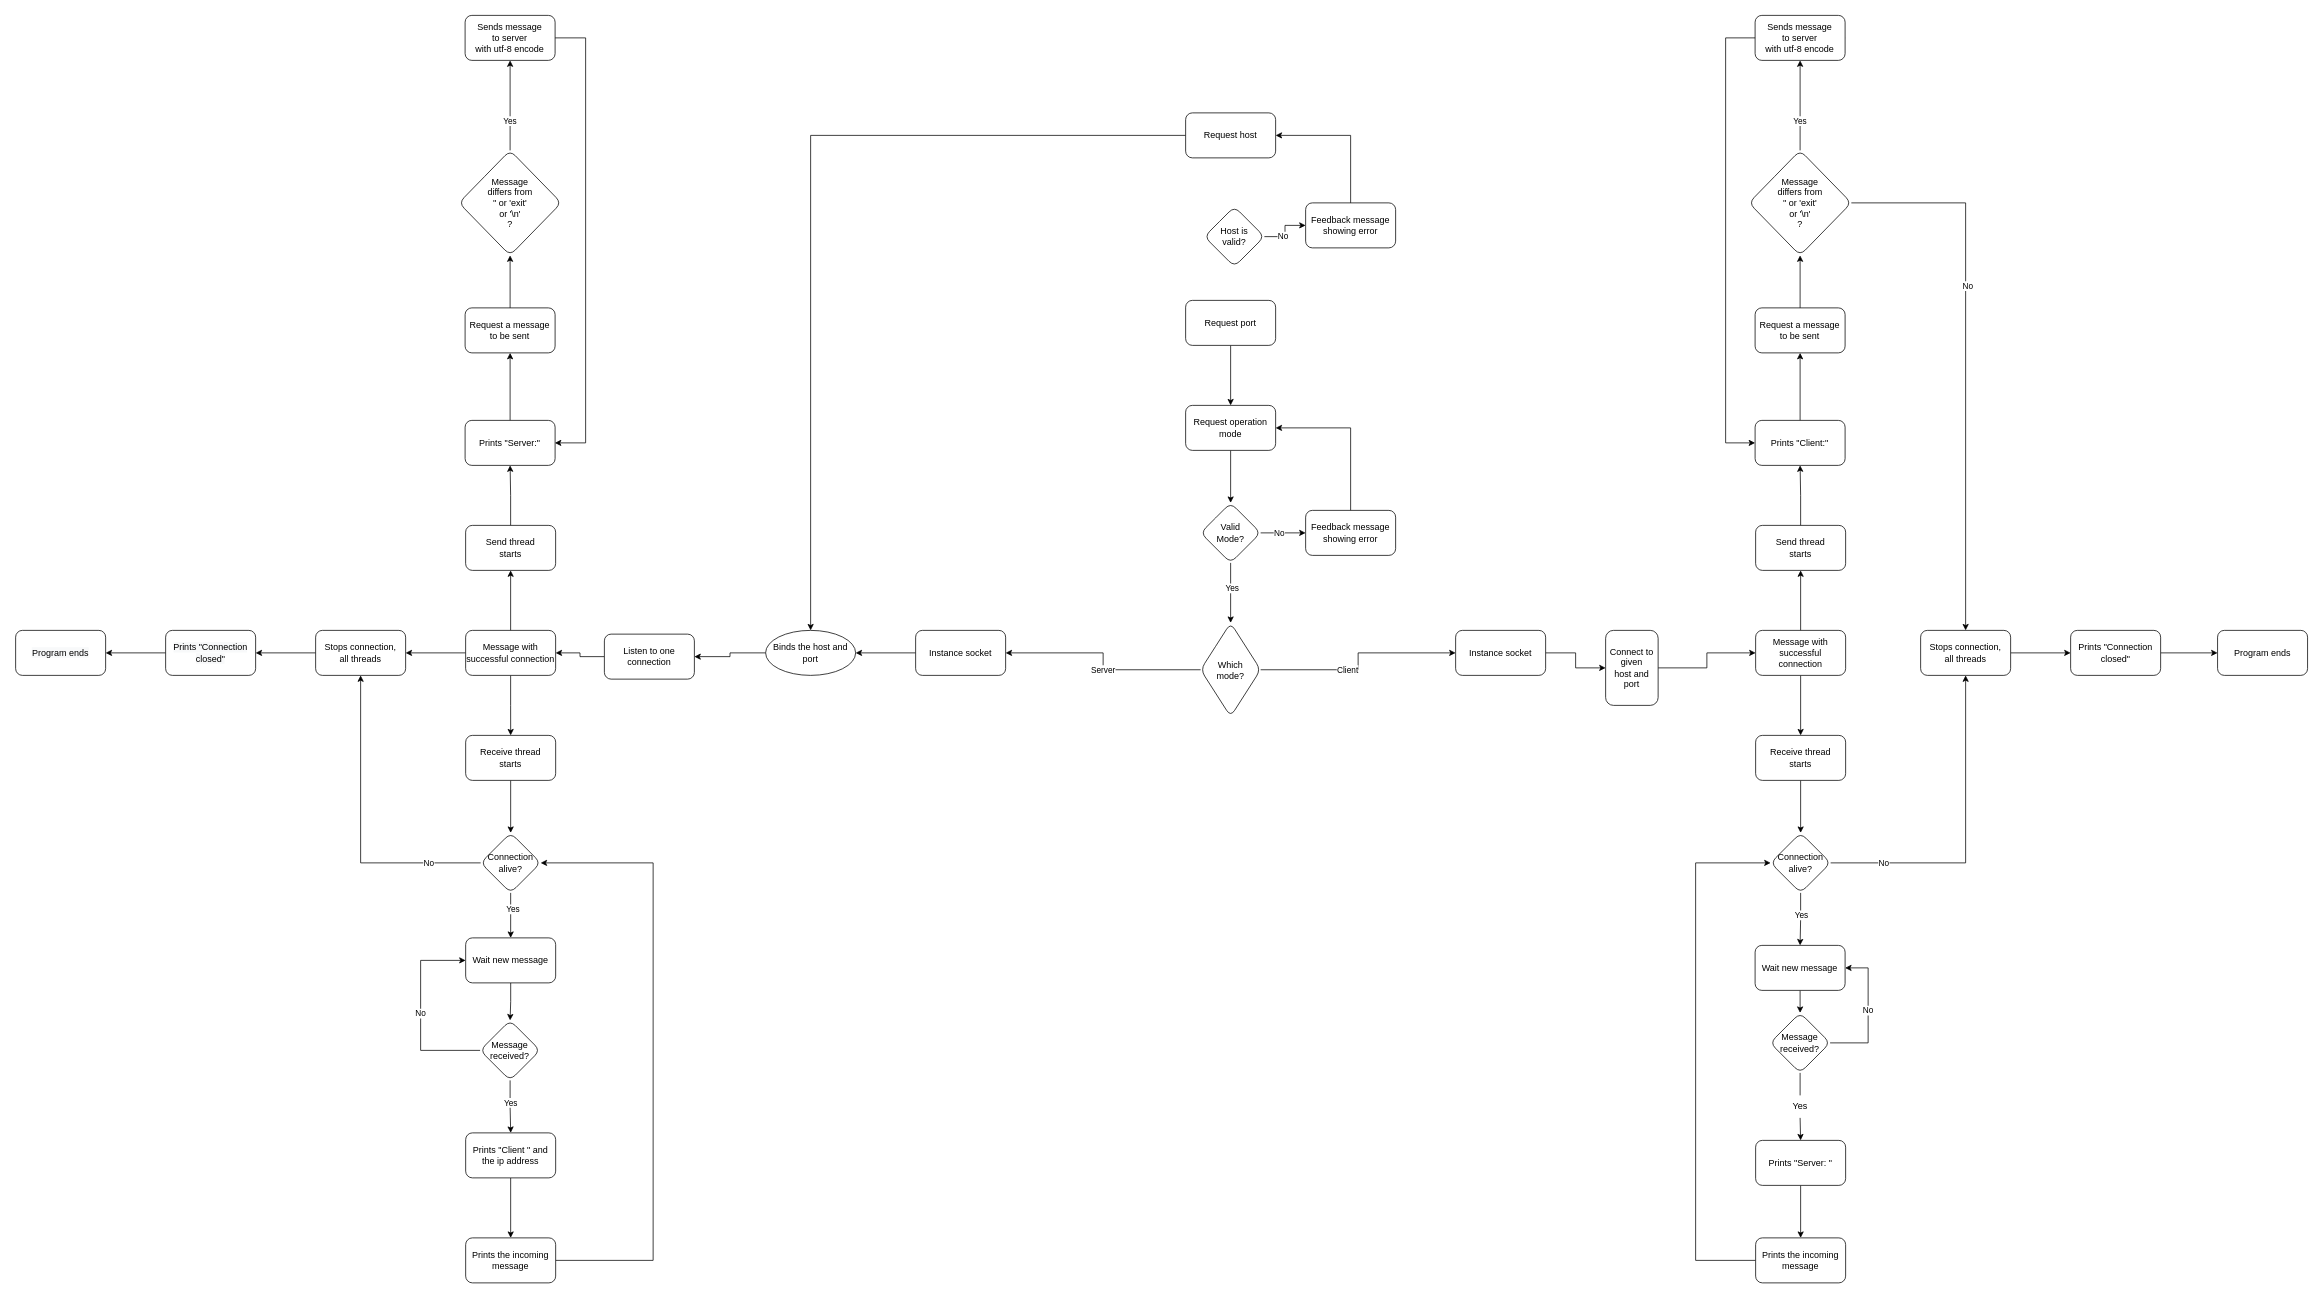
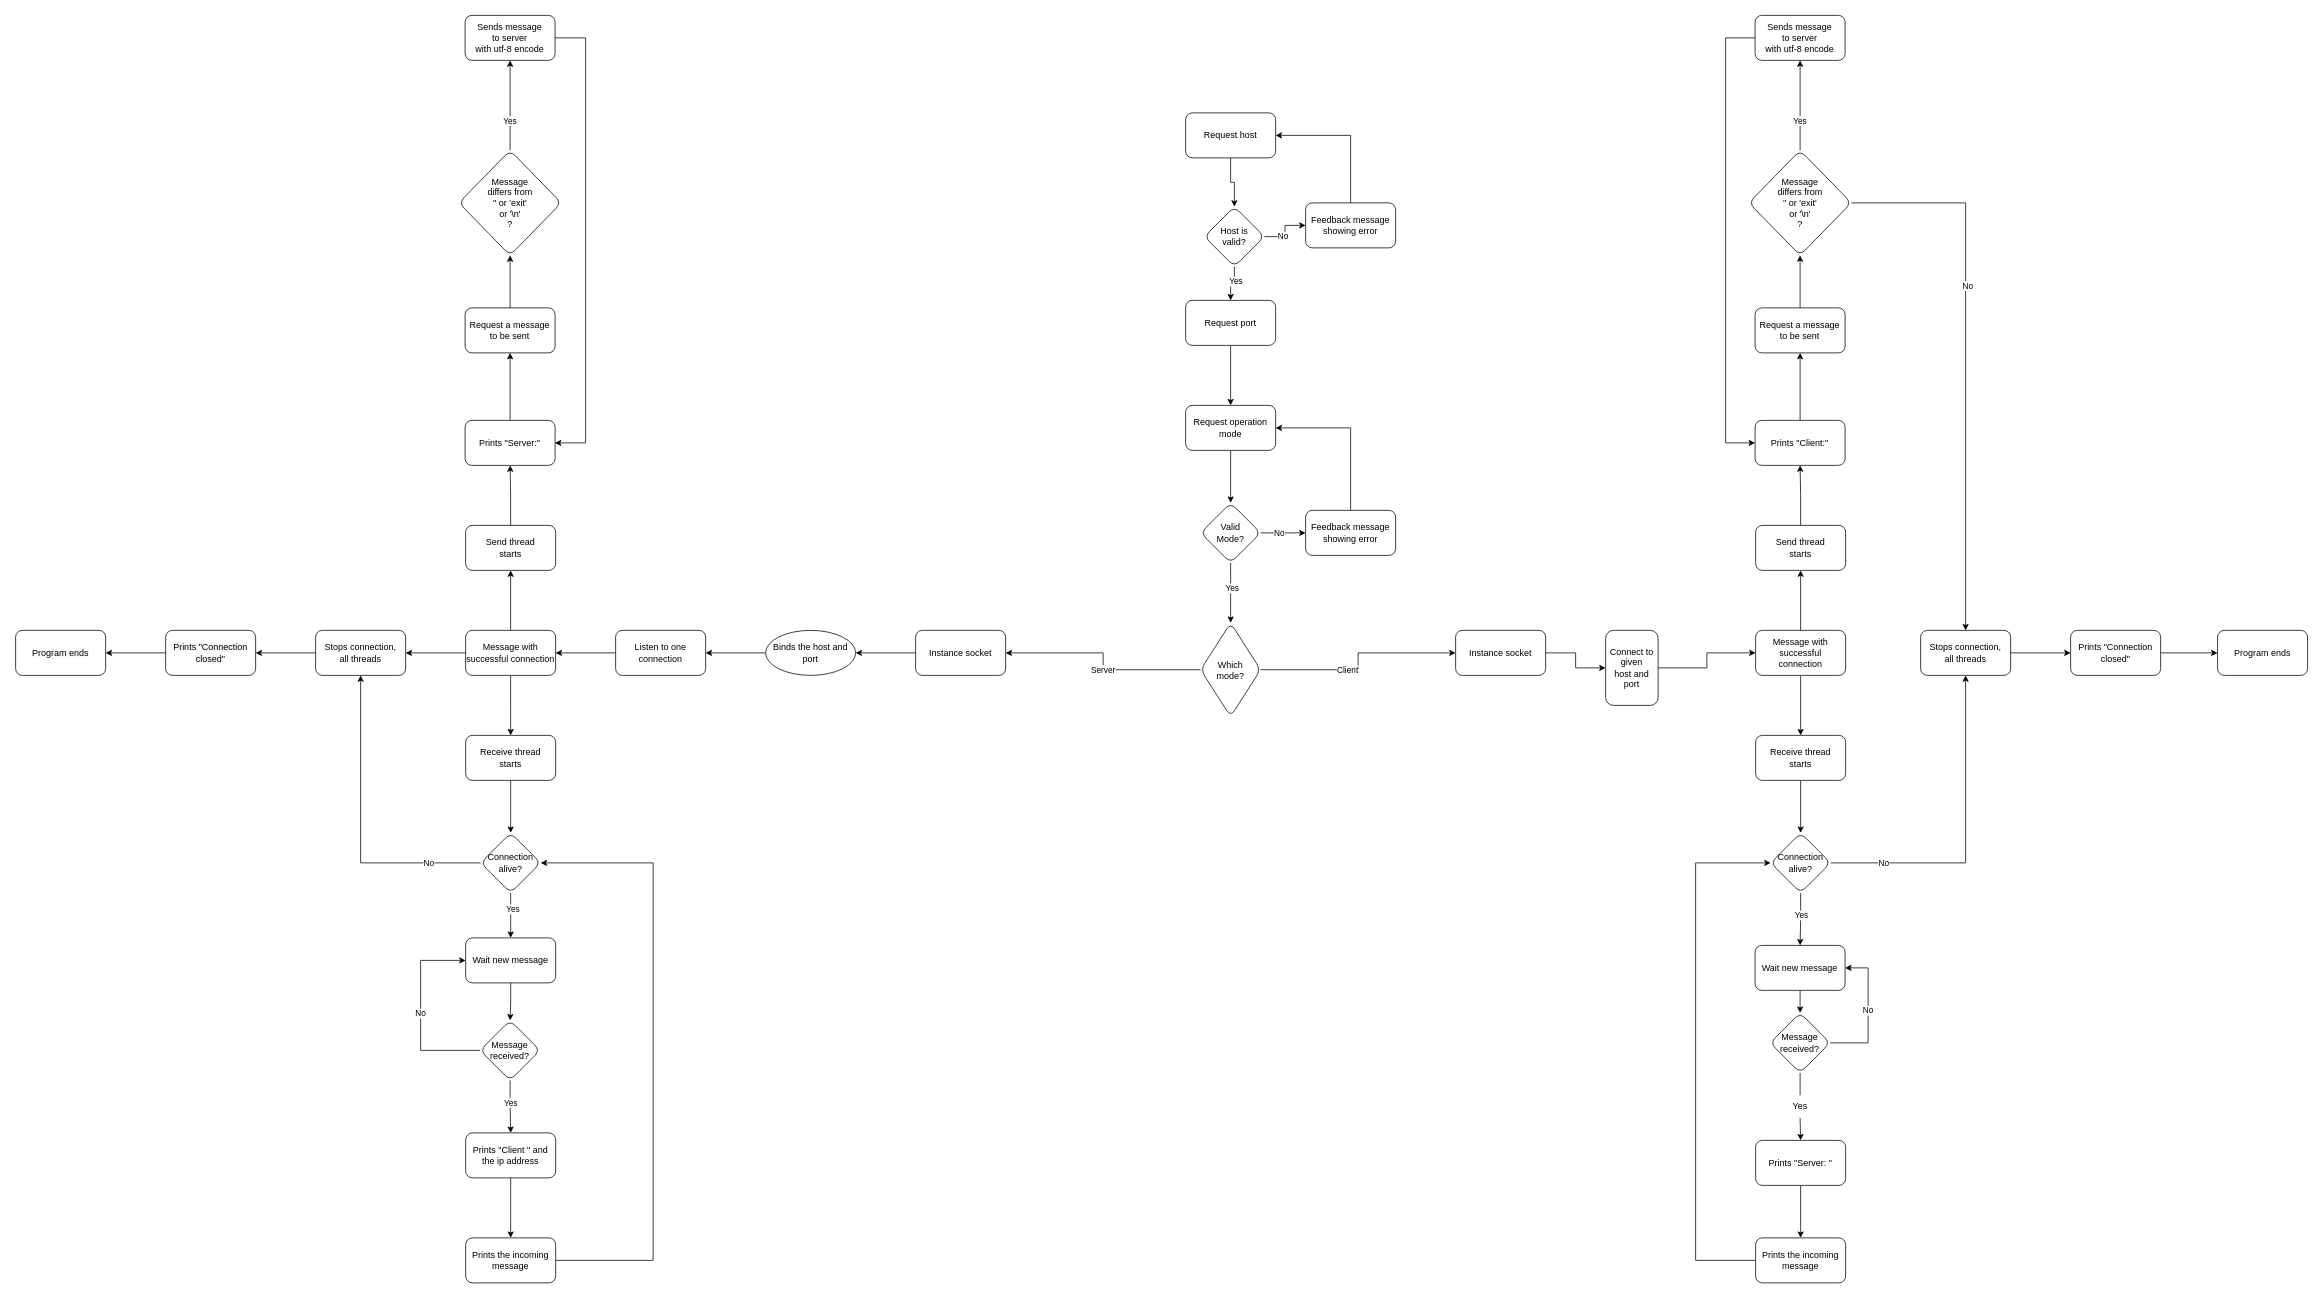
edge "Request host" -> "Binds the host and port": now "Request host" -> "Host is valid?"
edge "Host is valid?" -> "Request port": added, label "Yes"
node "Listen to one connection": moved (649, 657) -> (660, 653)
